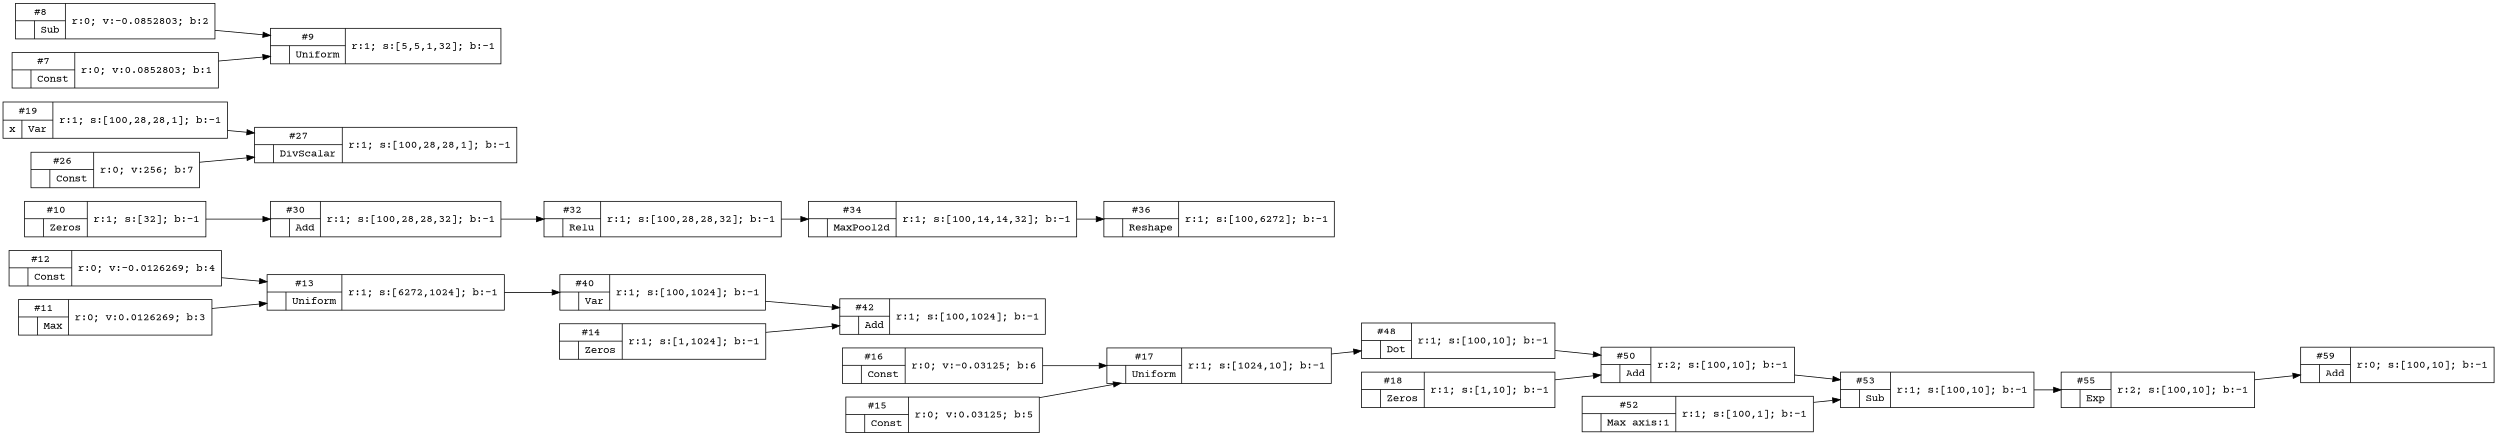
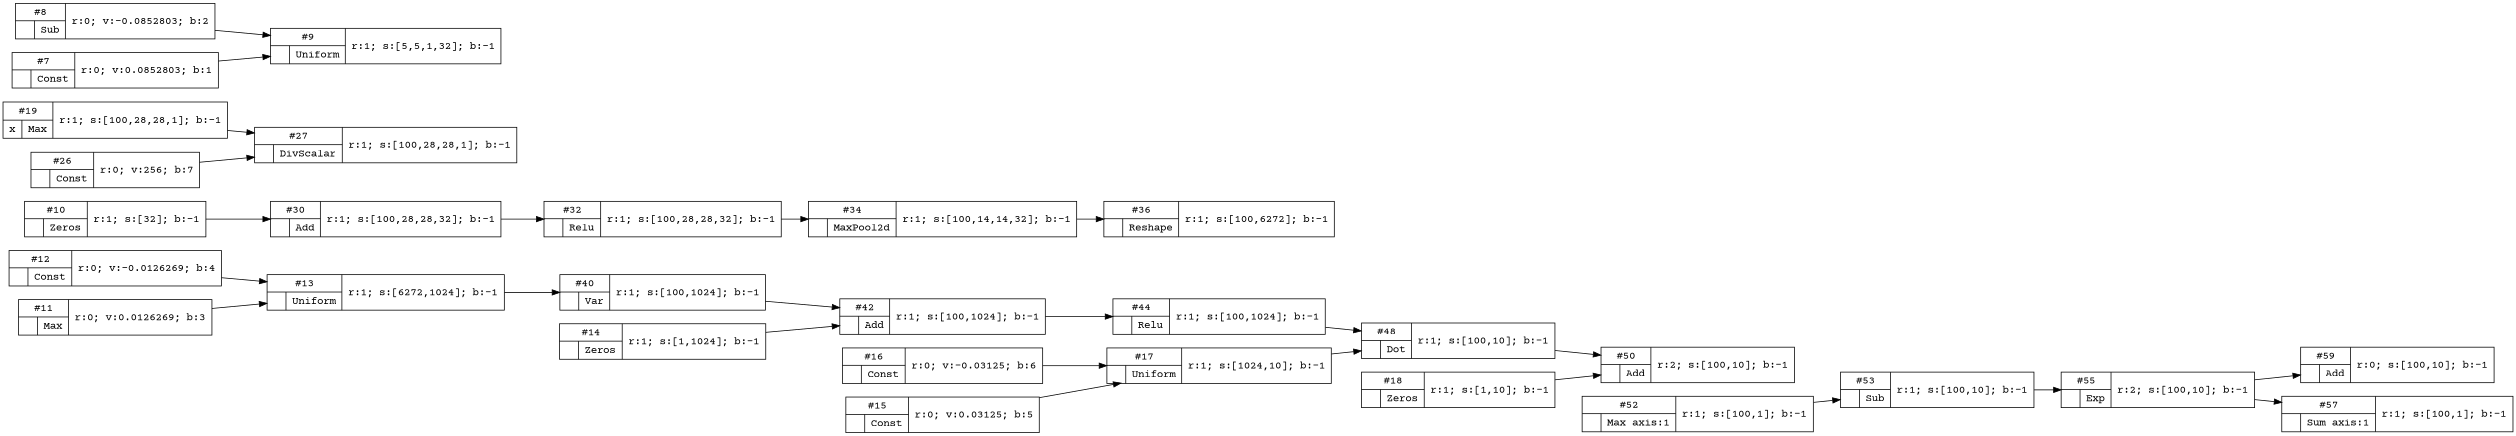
node "#19": text "Var" -> "Max"
node "#44": added
edge "#50" -> "#53": removed
node "#57": added
